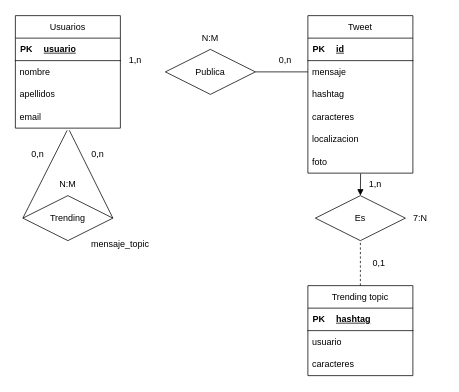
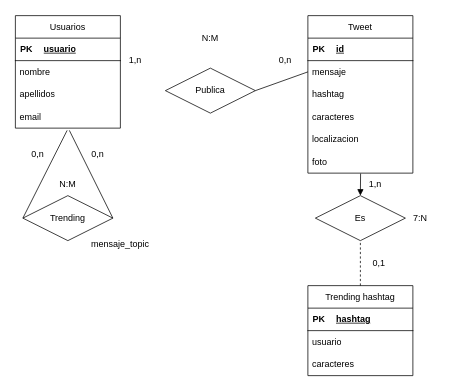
node "Publica": moved (210, 72) -> (210, 90)
node "Trending topic": label "Trending topic" -> "Trending hashtag"
